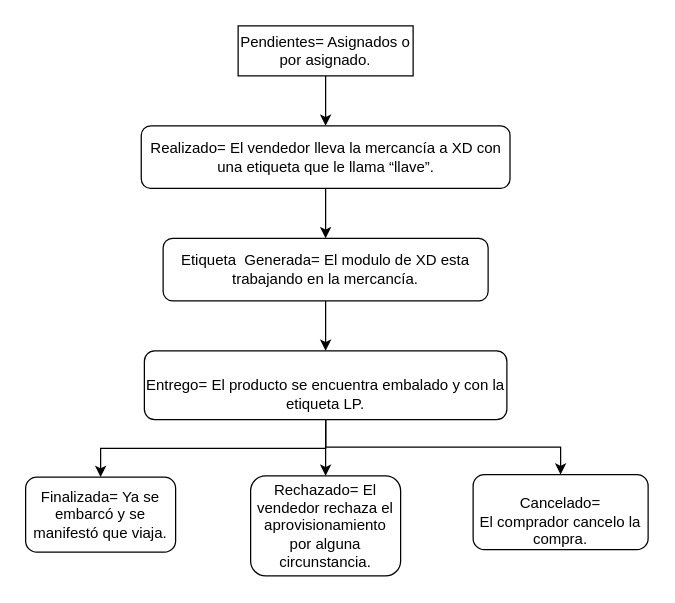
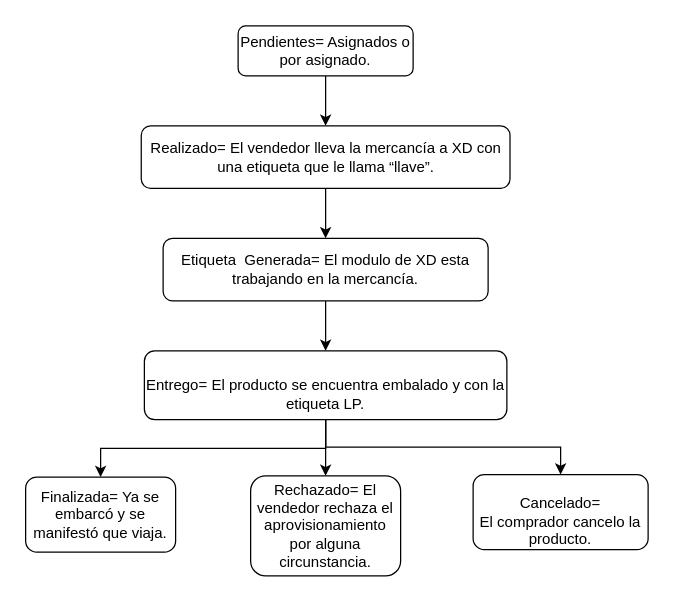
node "Pendientes= Asignados o por asignado.": shape rectangle -> rounded rectangle
node "Cancelado= El comprador cancelo la compra.": label "Cancelado= El comprador cancelo la compra." -> "Cancelado= El comprador cancelo la producto."
